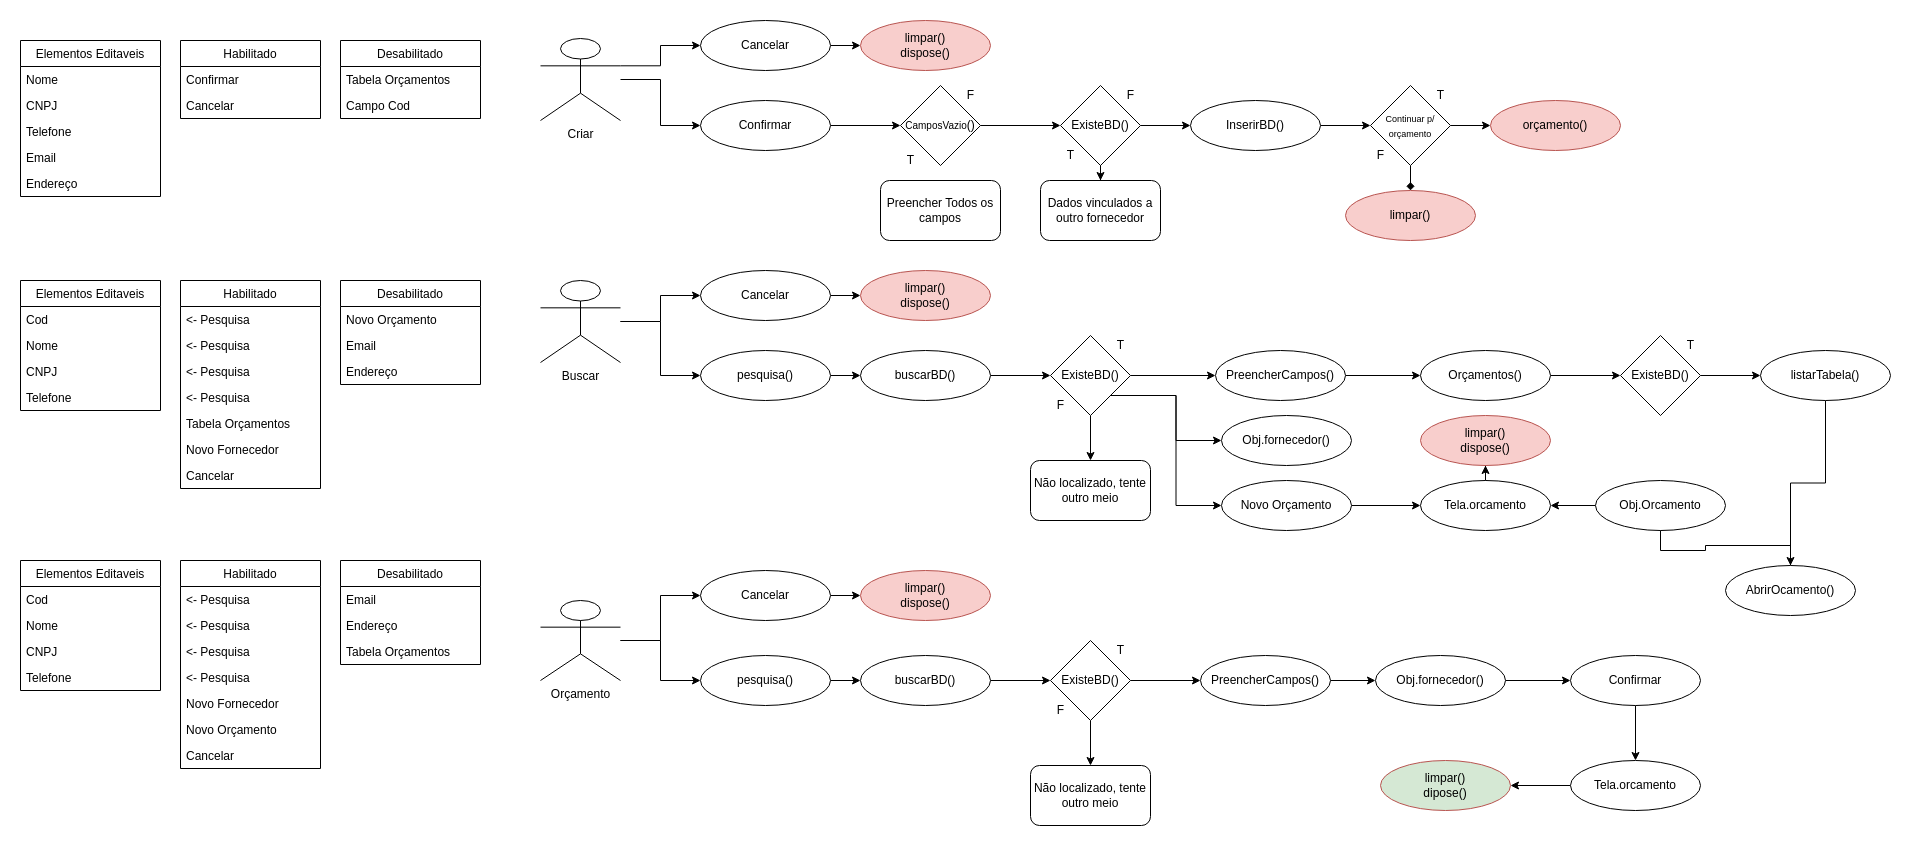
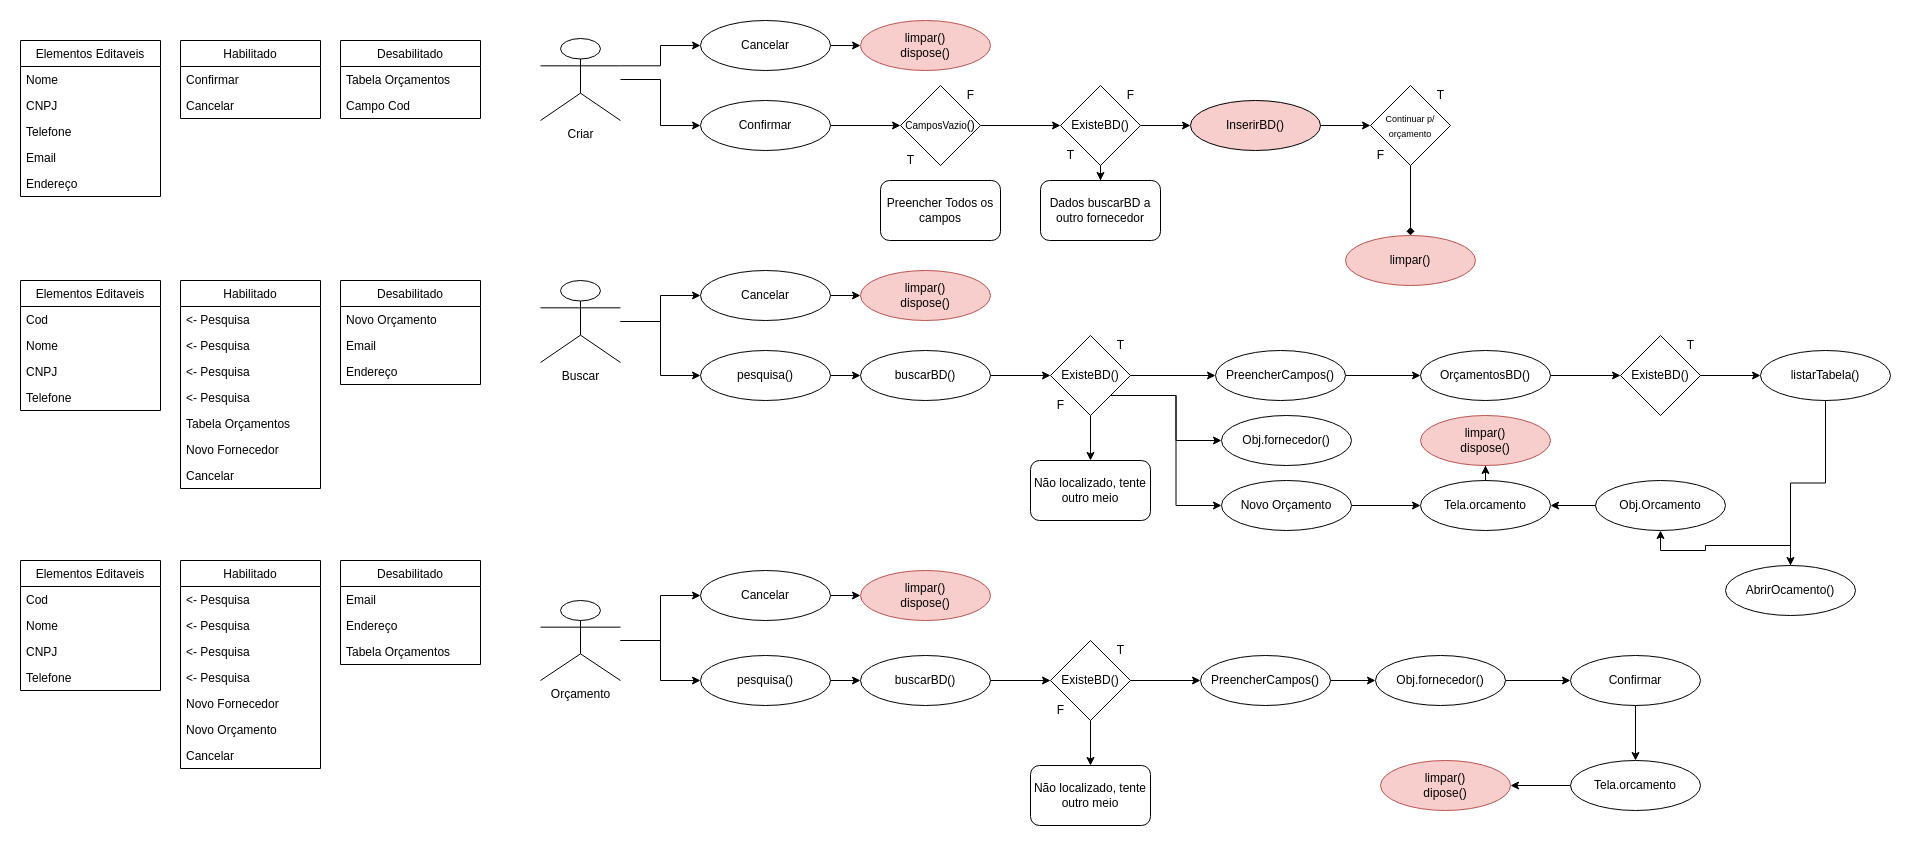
node "InserirBD()": fillcolor #ffffff -> #f8cecc
edge "Continuar p/ orçamento" -> "orçamento()": removed
node "orçamento()": removed
node "Dados vinculados a outro fornecedor": label "Dados vinculados a outro fornecedor" -> "Dados buscarBD a outro fornecedor"
node "limpar()": moved (1411, 216) -> (1411, 261)
node "Orçamentos()": label "Orçamentos()" -> "OrçamentosBD()"
edge "Obj.Orcamento" -- "AbrirOcamento()": arrowhead none -> classic
node "limpar() dipose()": fillcolor #d5e8d4 -> #f8cecc
